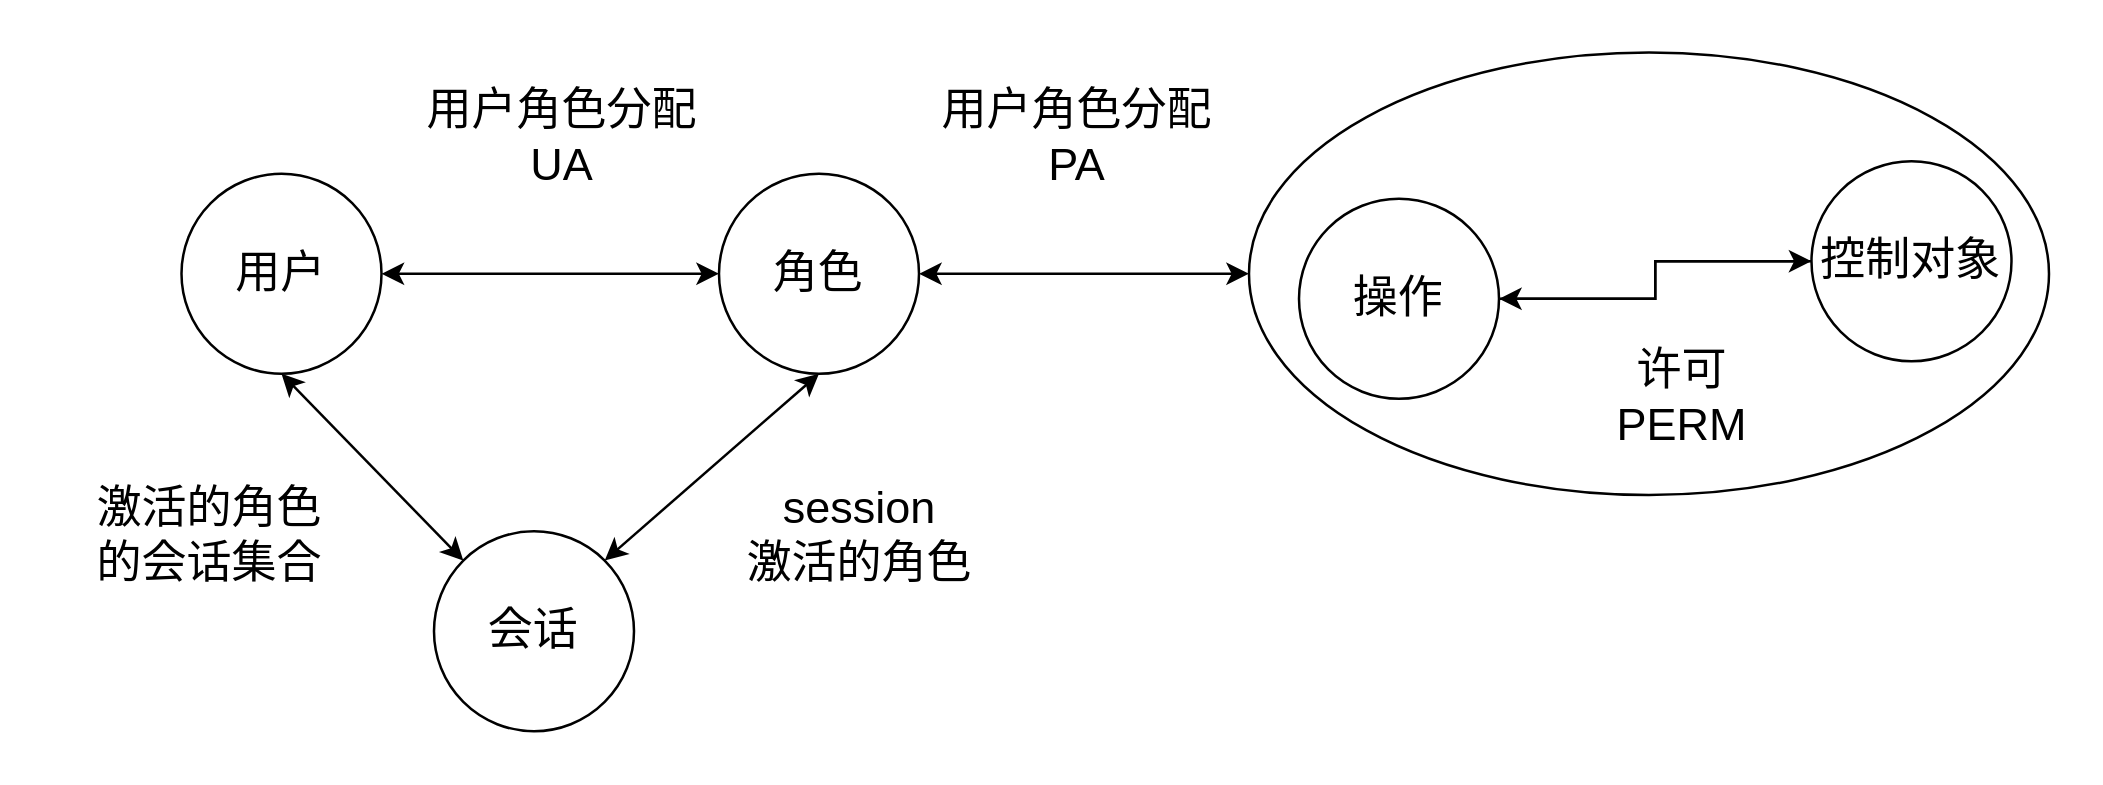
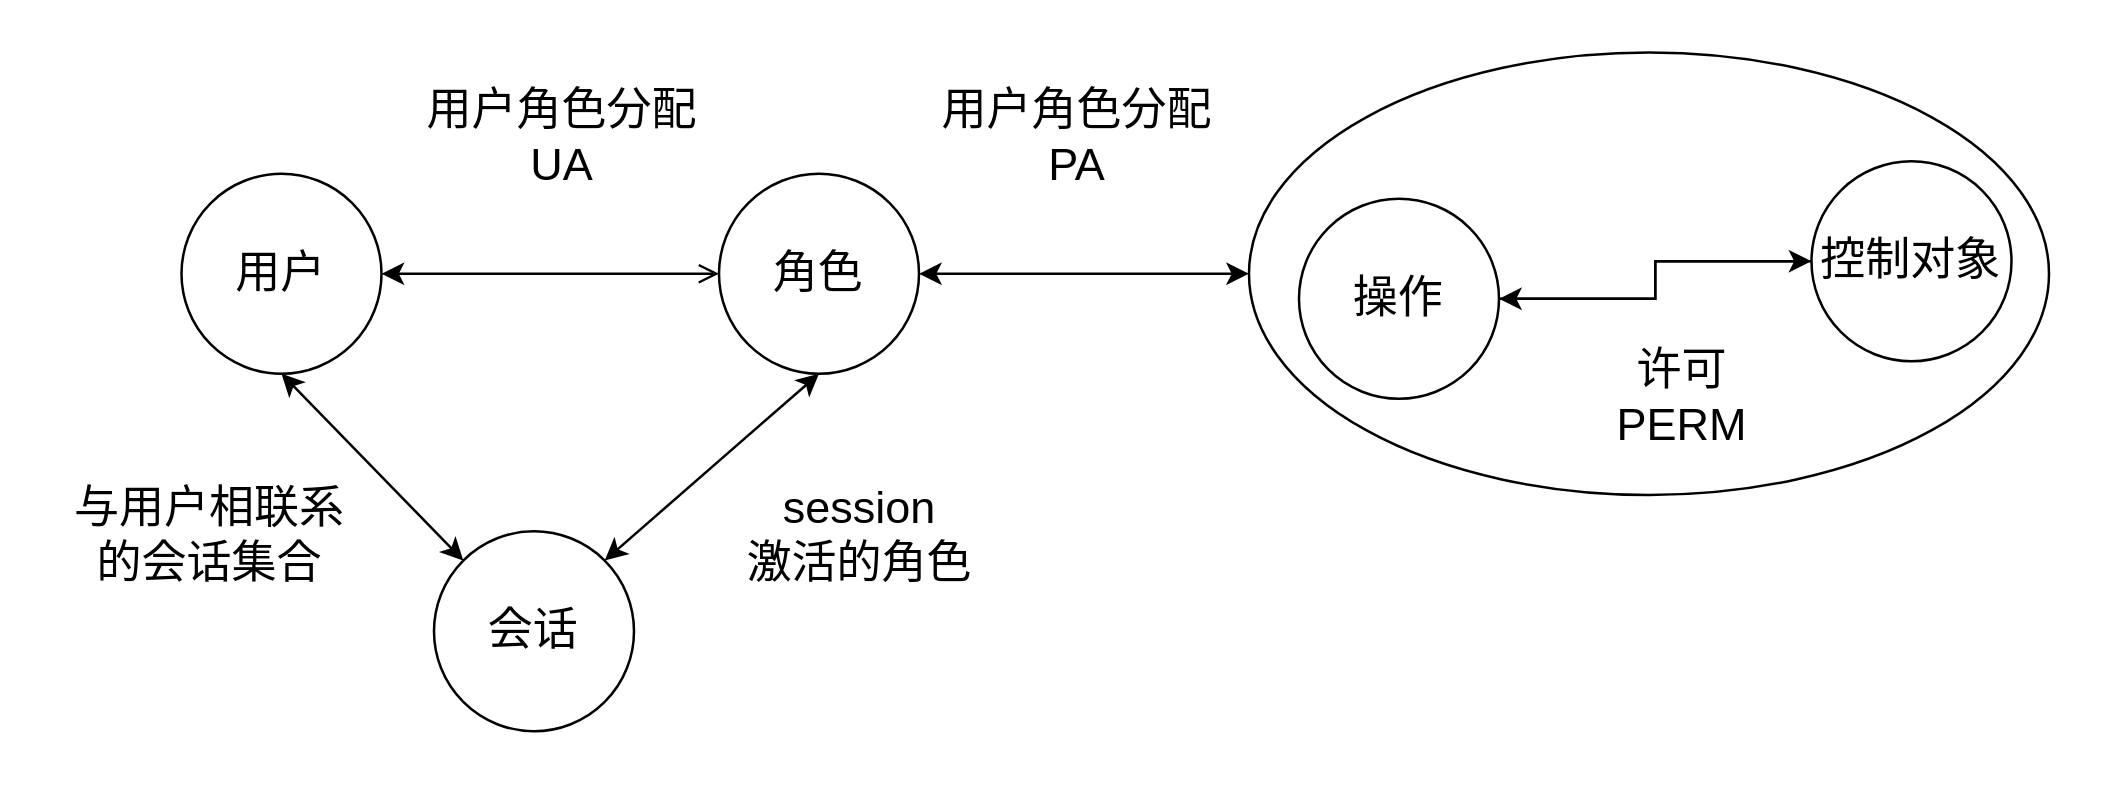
edge "用户" -- "角色": arrowhead classic -> open
node "激活的角色 的会话集合": label "激活的角色 的会话集合" -> "与用户相联系 的会话集合"
